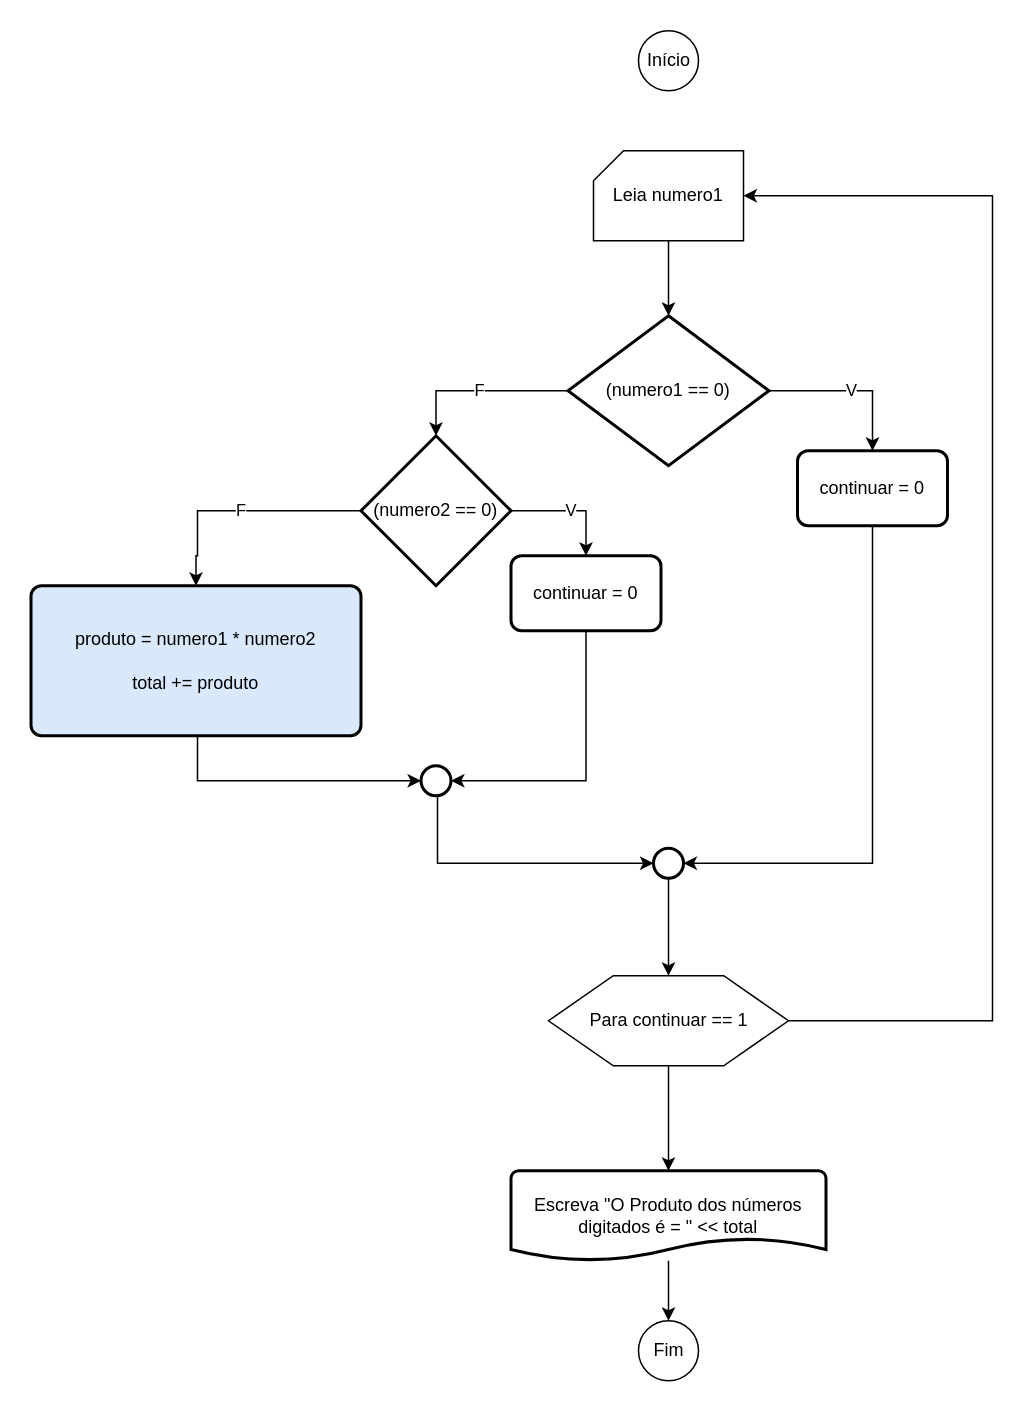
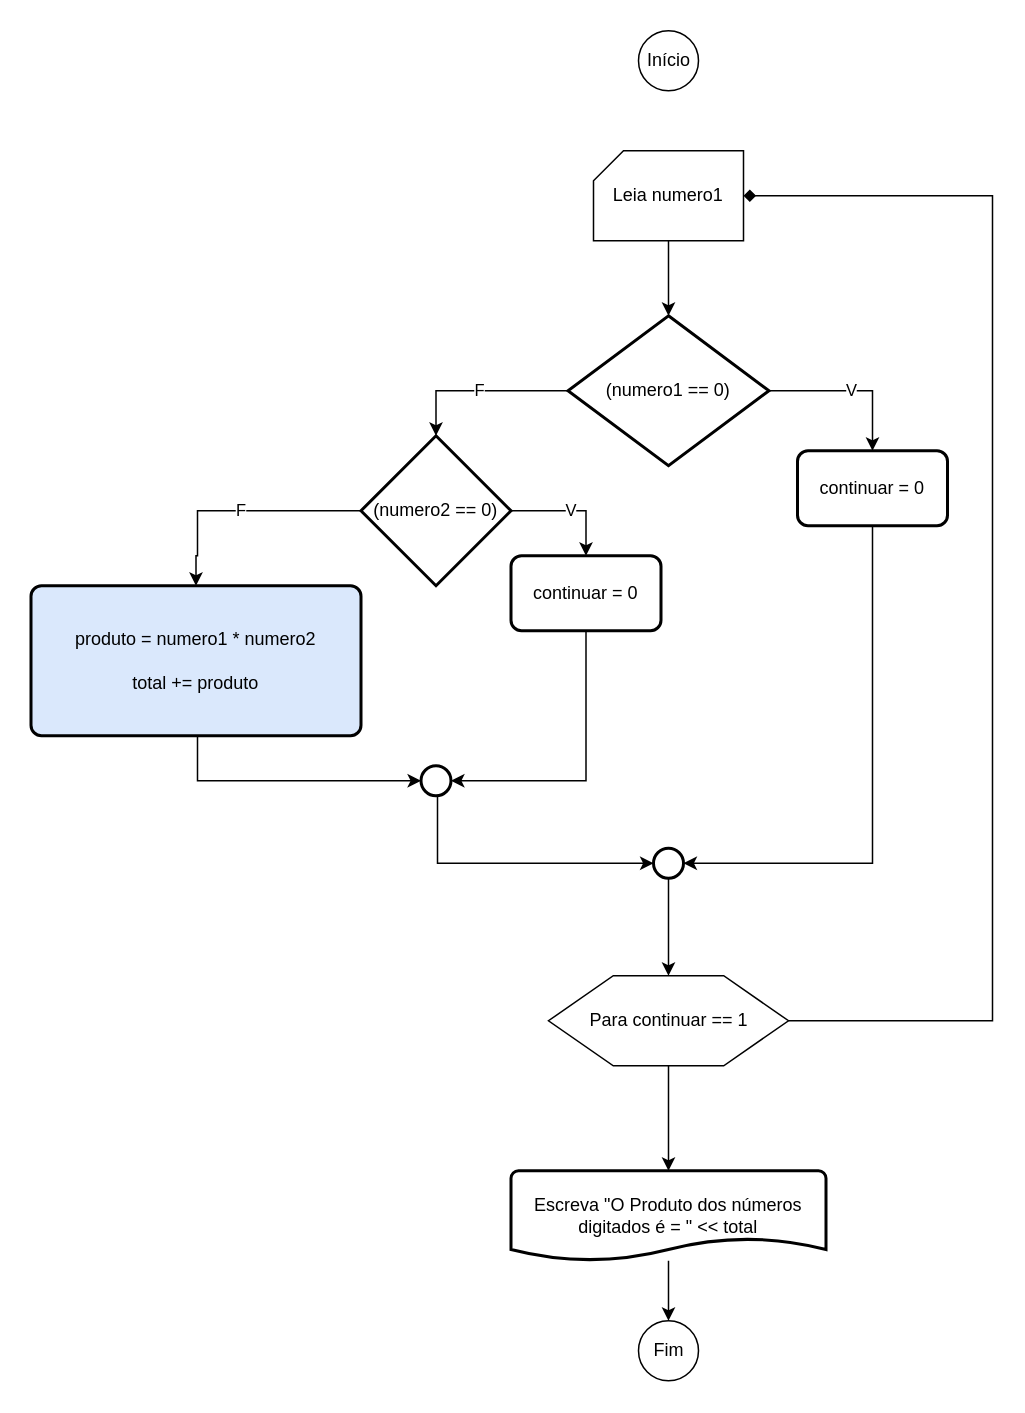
edge "Para continuar == 1" -> "Leia numero1": arrowhead classic -> diamond
